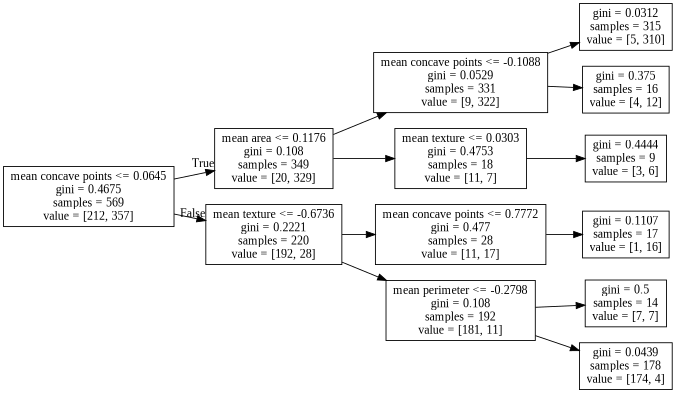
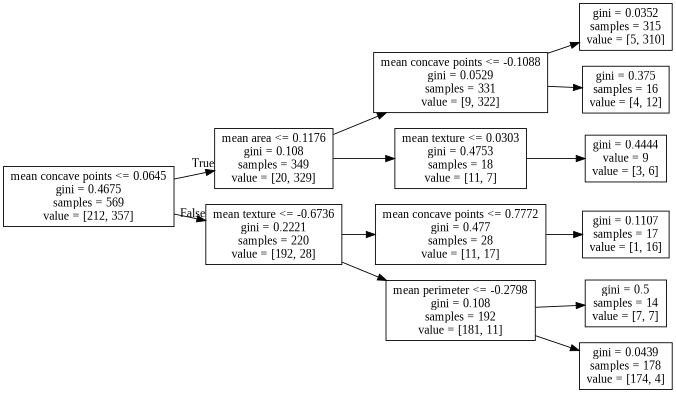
node "gini = 0.0312 samples = 315 value = [5, 310]": label "gini = 0.0312 samples = 315 value = [5, 310]" -> "gini = 0.0352 samples = 315 value = [5, 310]"
node "gini = 0.4444 samples = 9 value = [3, 6]": label "gini = 0.4444 samples = 9 value = [3, 6]" -> "gini = 0.4444 value = 9 value = [3, 6]"
